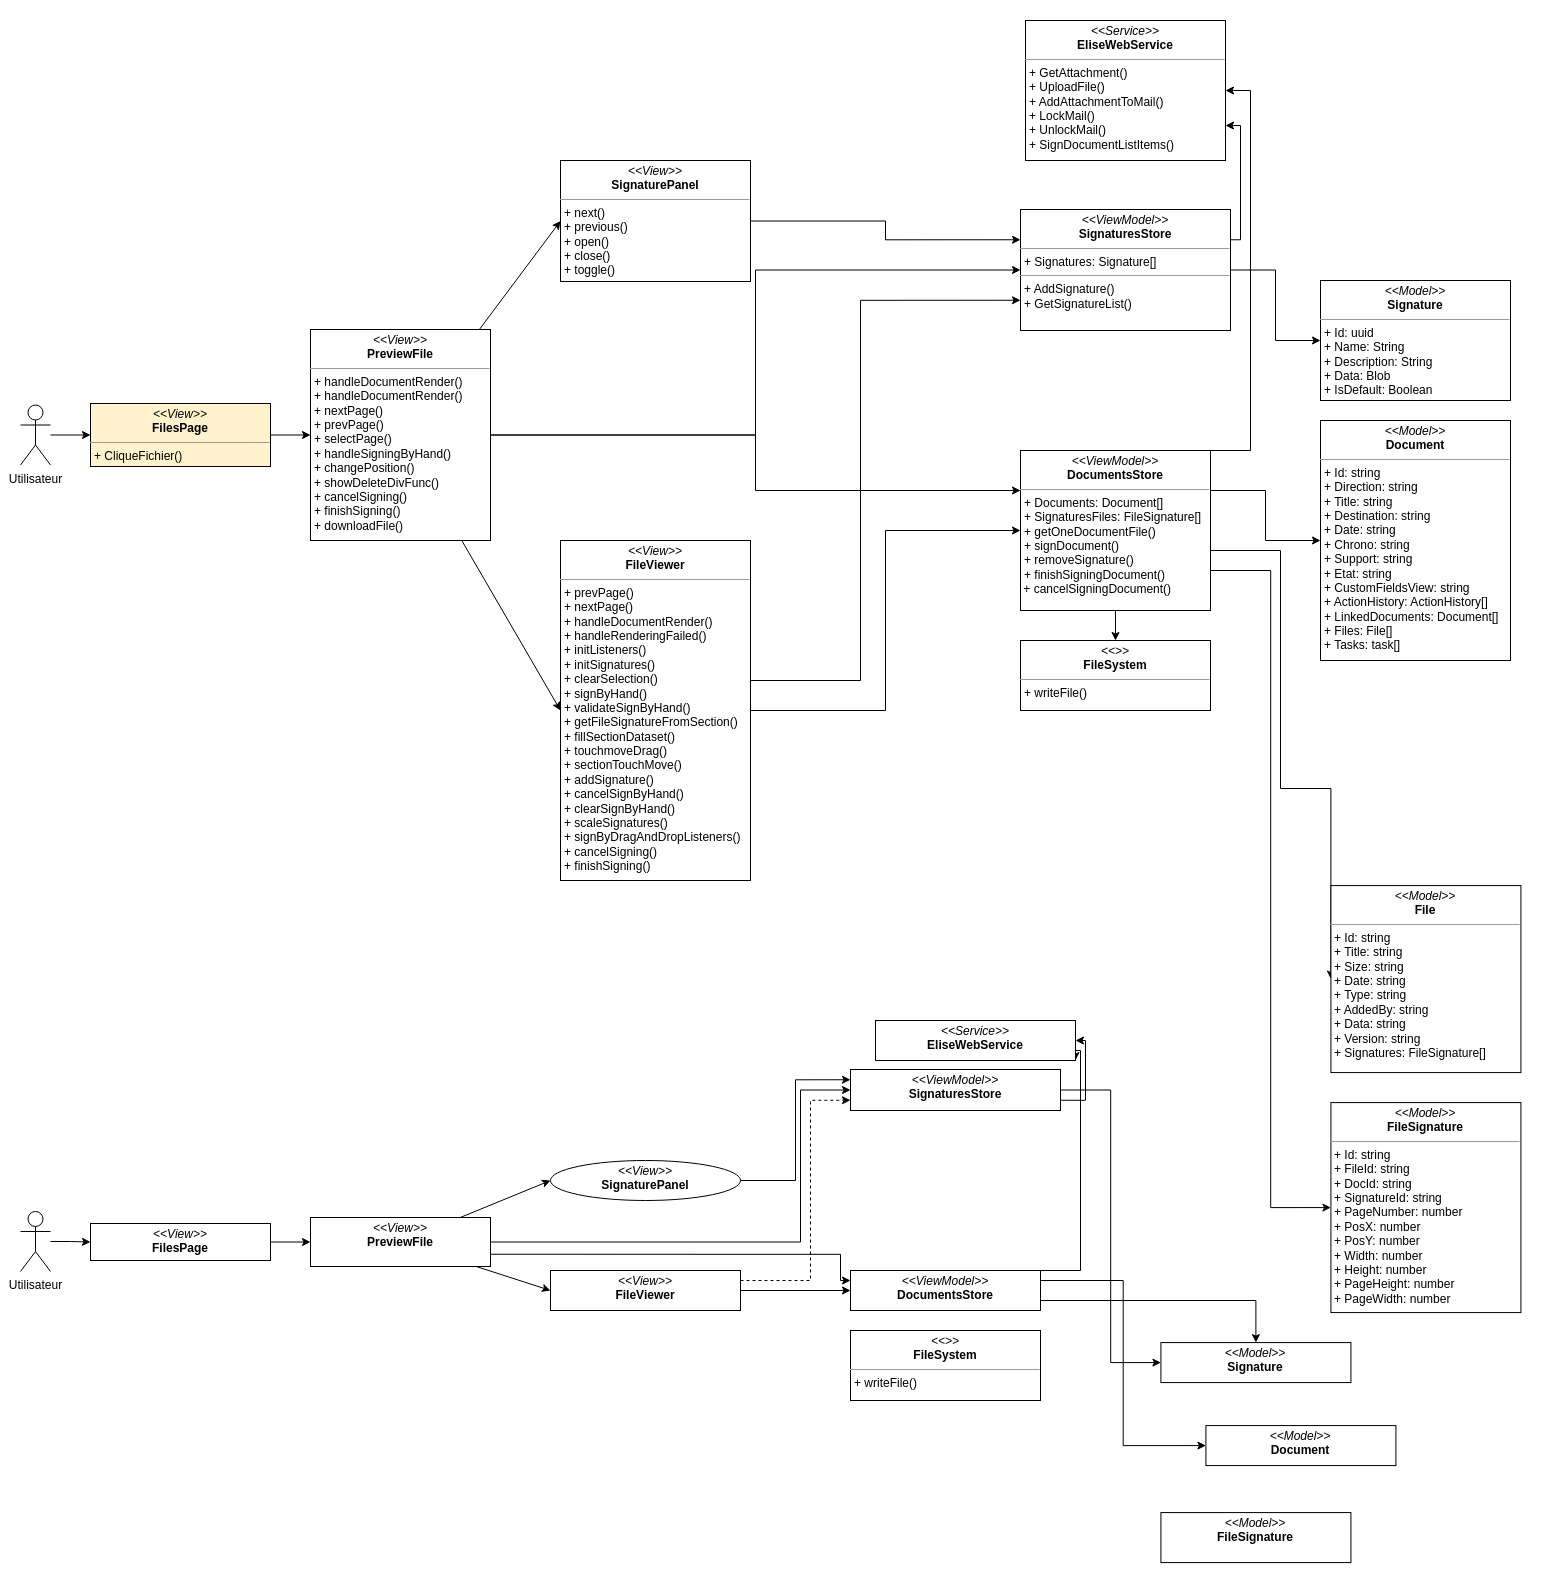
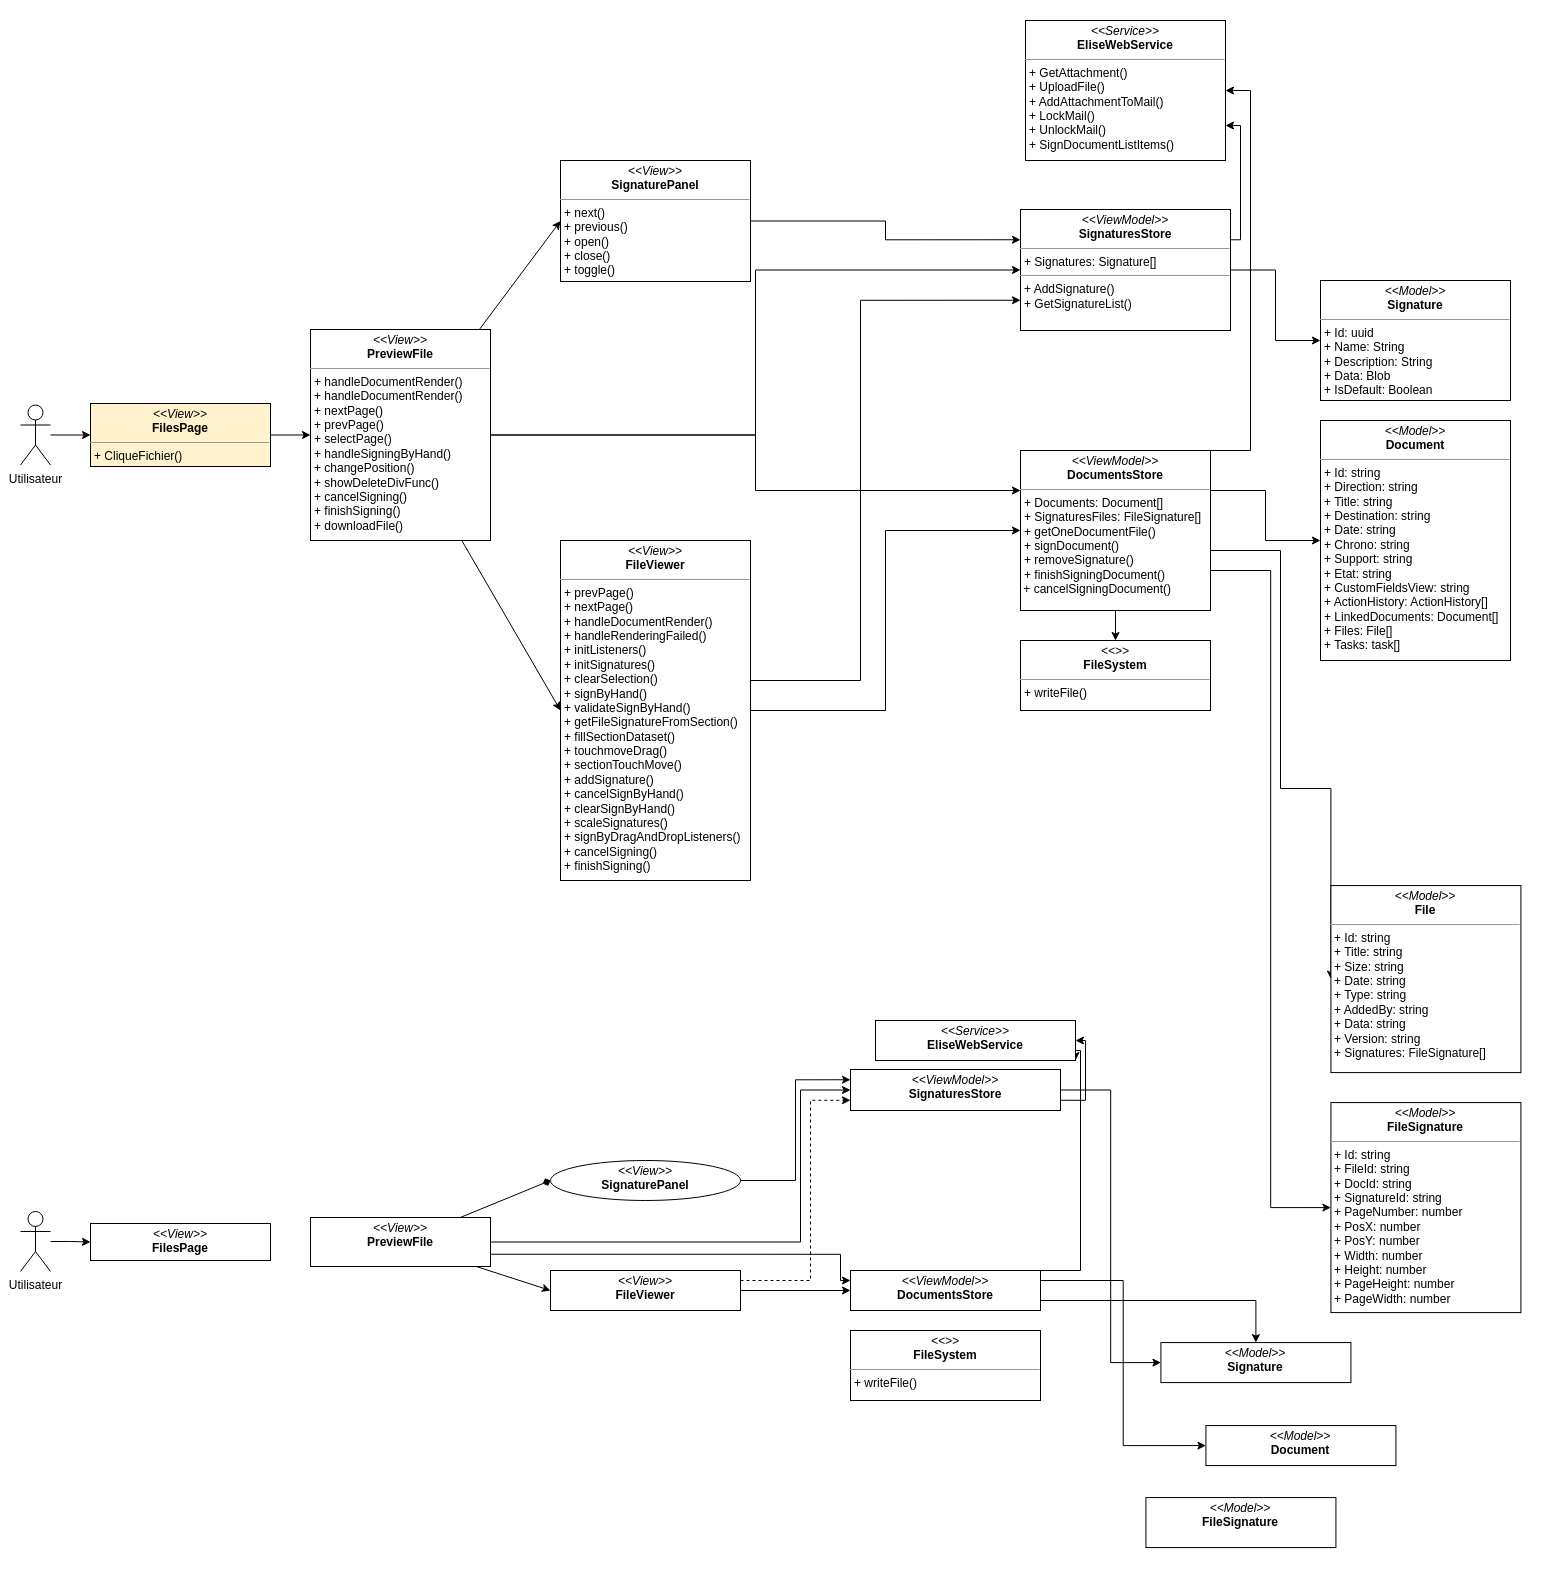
edge "<<View>> PreviewFile" -> "<<View>> SignaturePanel": arrowhead classic -> diamond
edge "<<View>> FilesPage" -> "<<View>> PreviewFile": removed
node "<<Model>> FileSignature": moved (1256, 1538) -> (1241, 1523)
